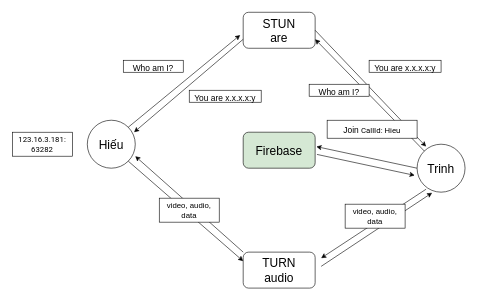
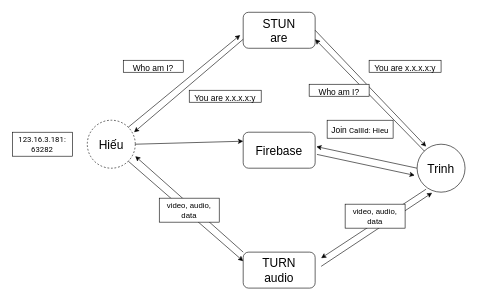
node "Join CallId: Hieu": size 90x18 -> 66x18
node "Hiếu": style solid -> dashed
edge "Hiếu" -> "Firebase": added
node "Firebase": fillcolor #d5e8d4 -> #ffffff
